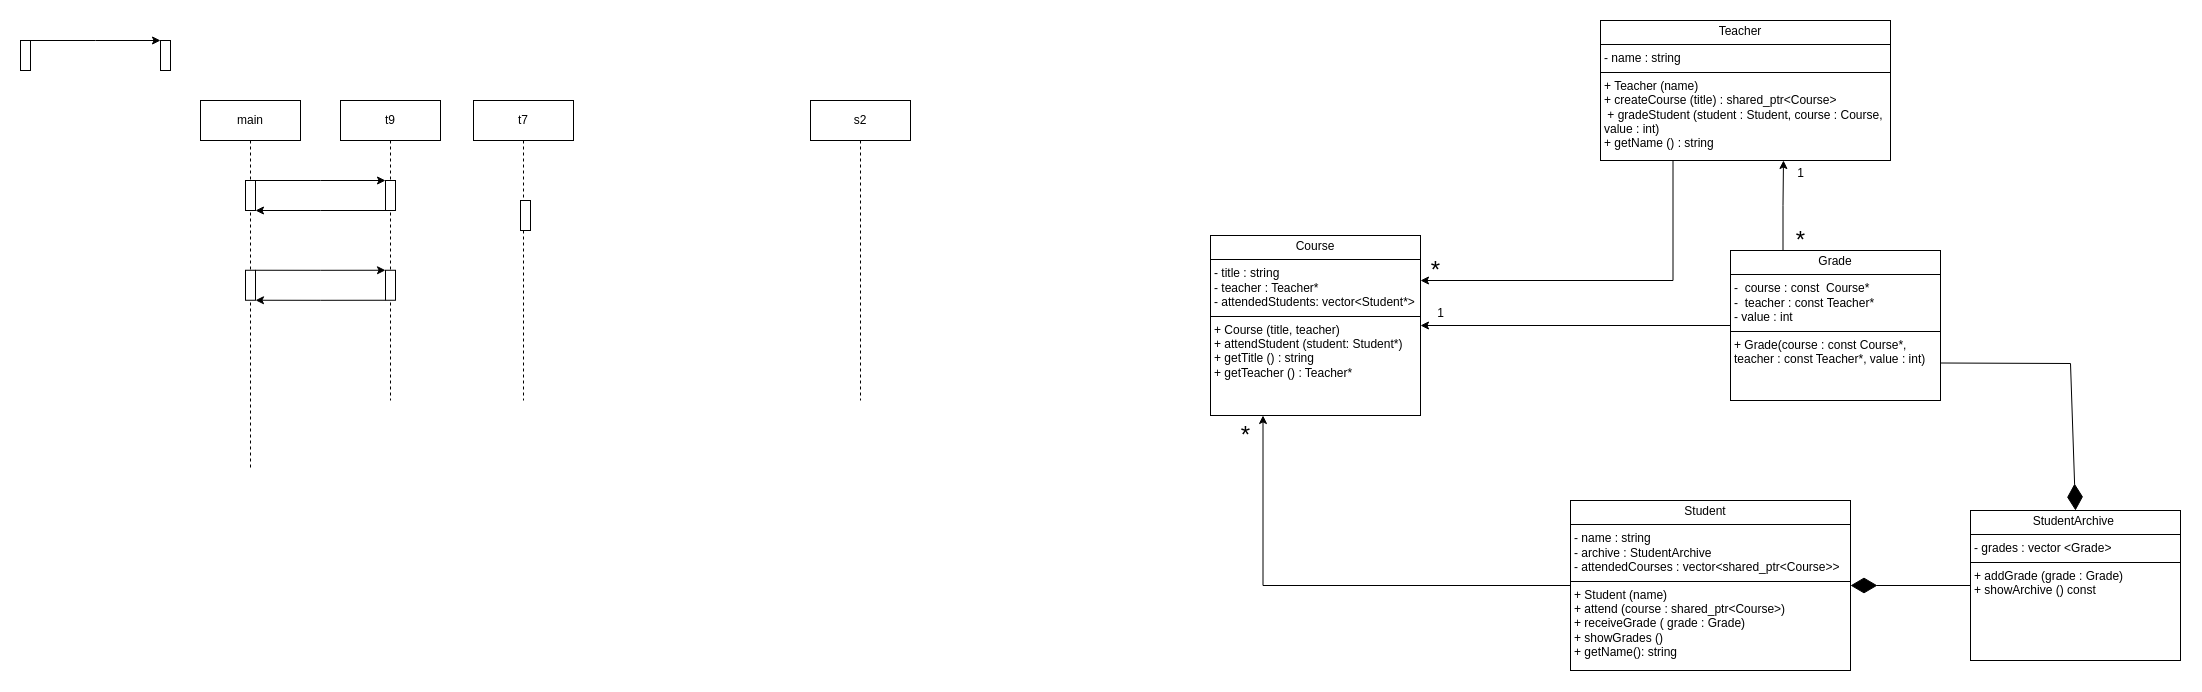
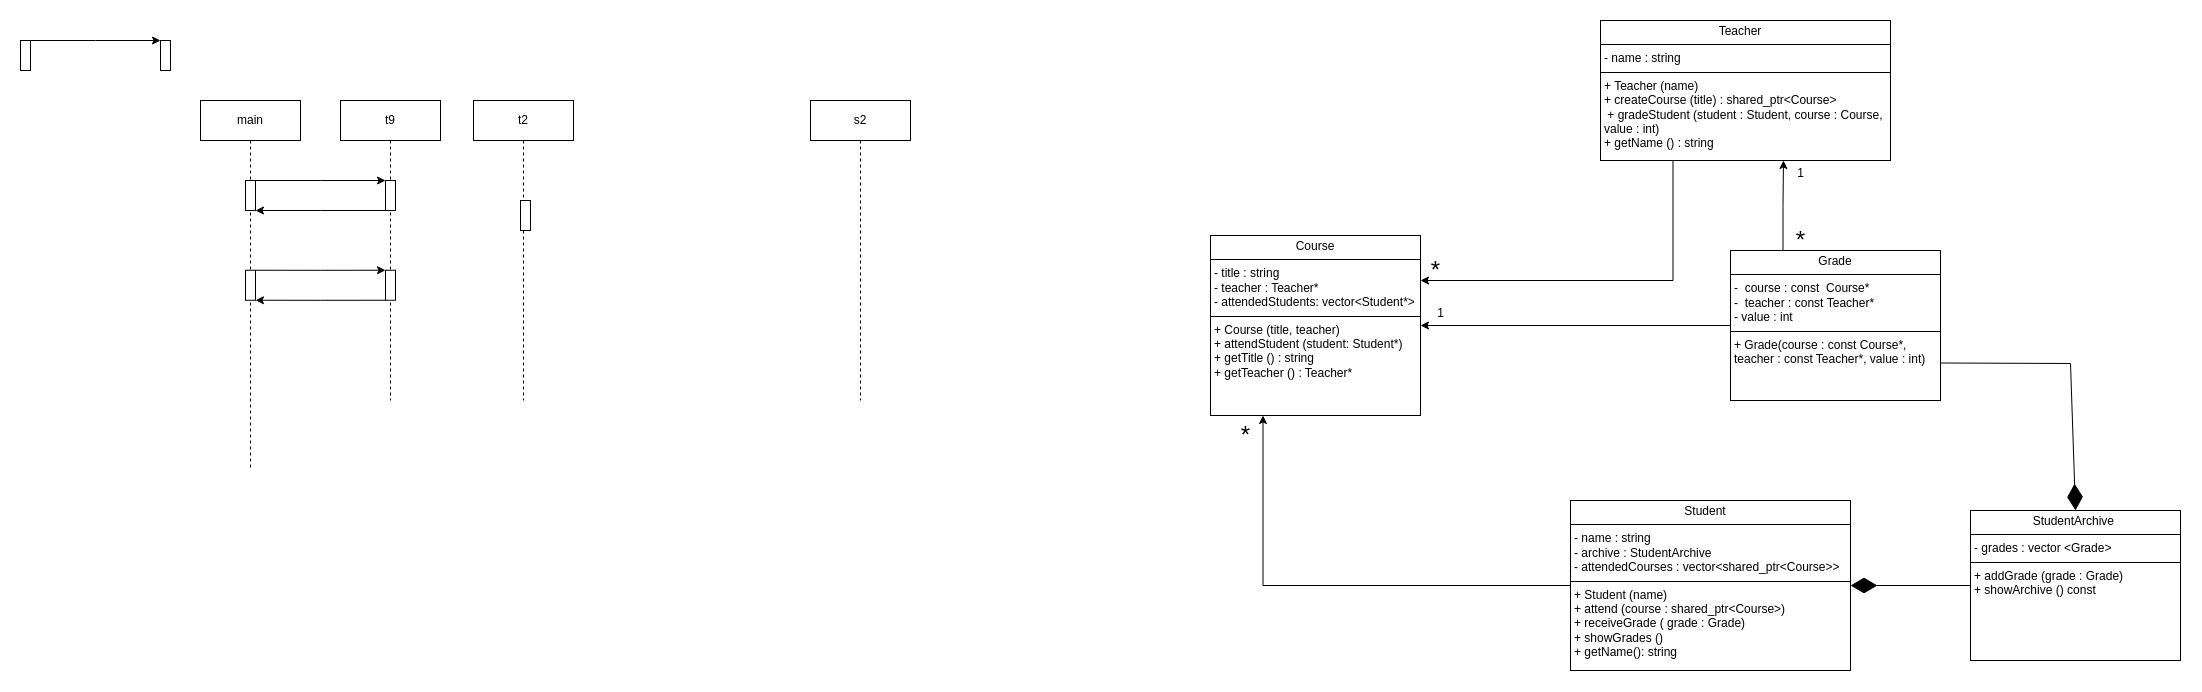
node "t7": label "t7" -> "t2"
